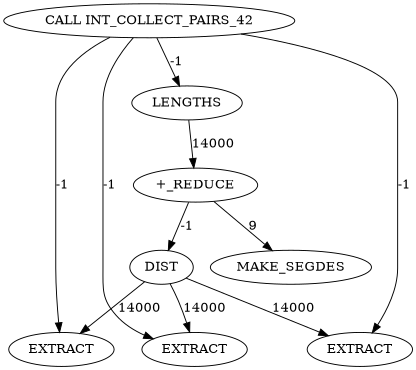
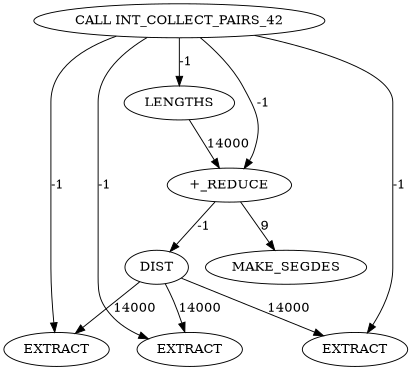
edge "CALL INT_COLLECT_PAIRS_42" -> "+_REDUCE": added, label "-1"
